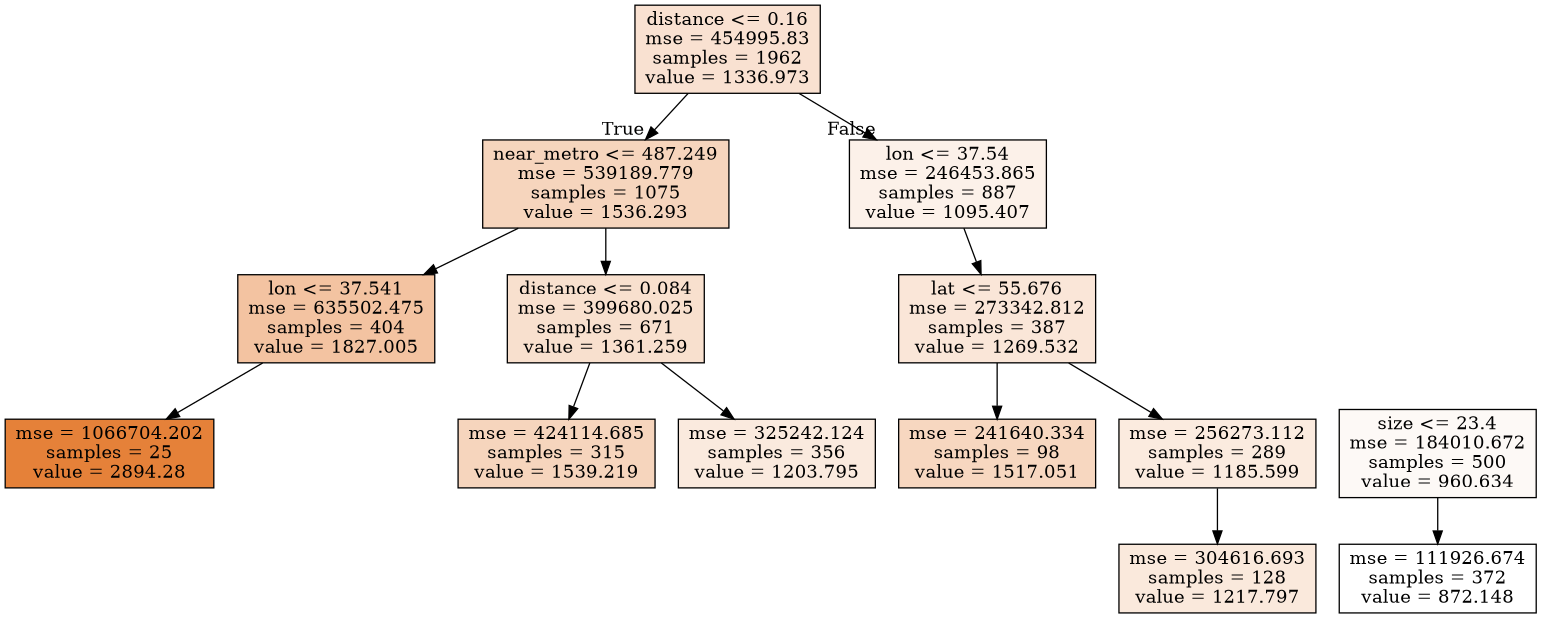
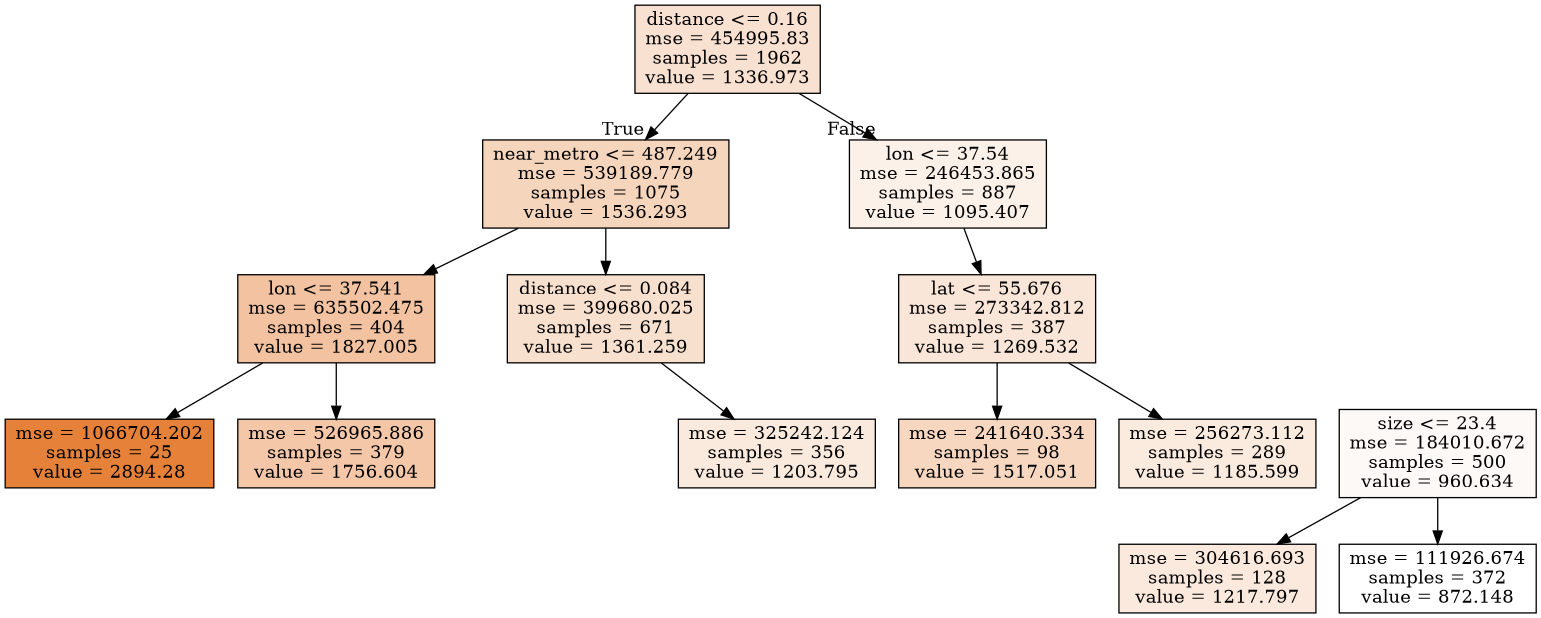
node "mse = 526965.886 samples = 379 value = 1756.604": added
node "mse = 424114.685 samples = 315 value = 1539.219": removed
edge "mse = 256273.112 samples = 289 value = 1185.599" -> "mse = 304616.693 samples = 128 value = 1217.797": now "size <= 23.4 mse = 184010.672 samples = 500 value = 960.634" -> "mse = 304616.693 samples = 128 value = 1217.797"
